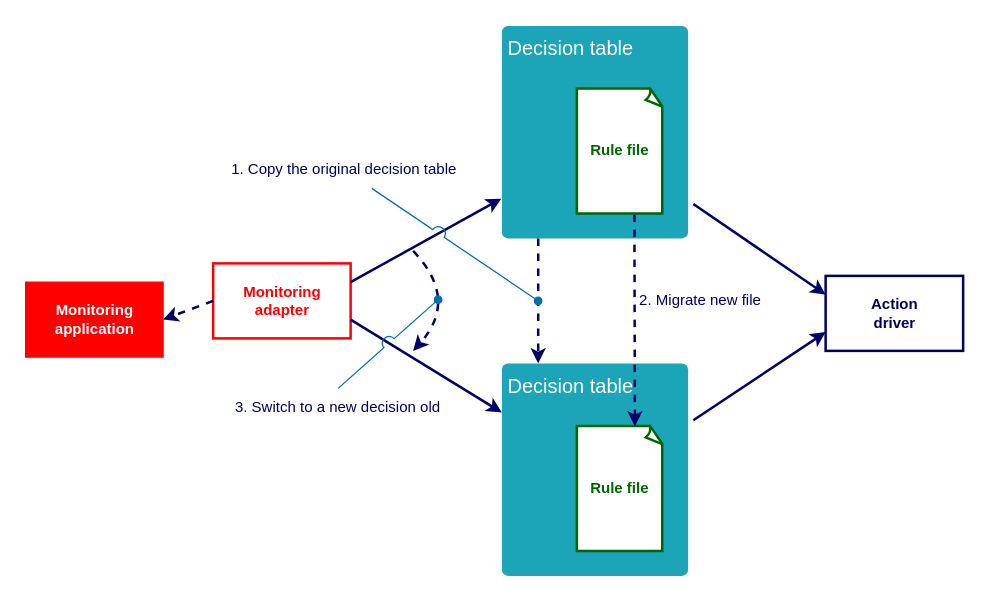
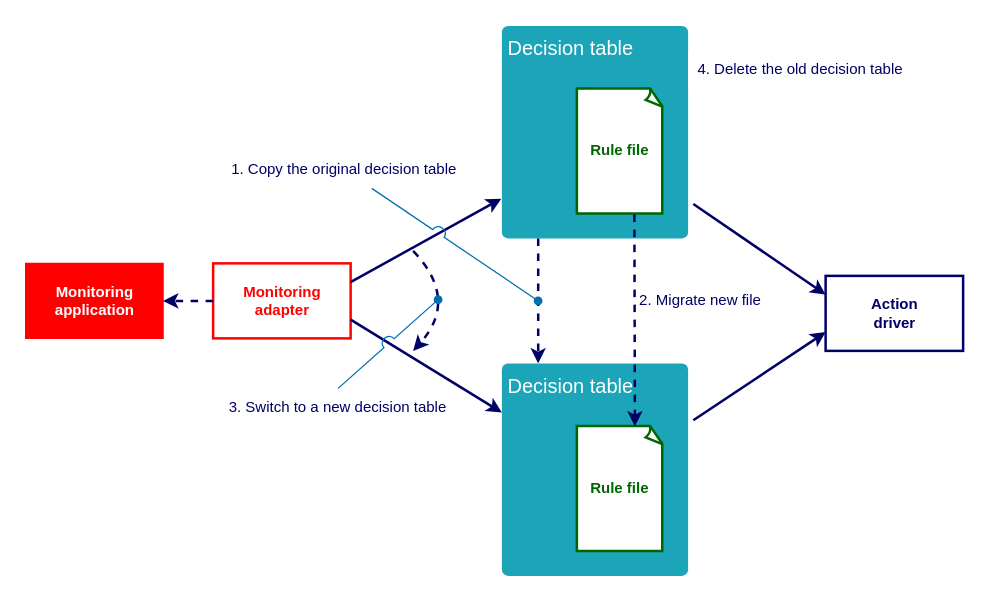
node "4. Delete the old decision table": added
node "Monitoring application": moved (94, 319) -> (94, 301)
node "3. Switch to a new decision old": label "3. Switch to a new decision old" -> "3. Switch to a new decision table"
